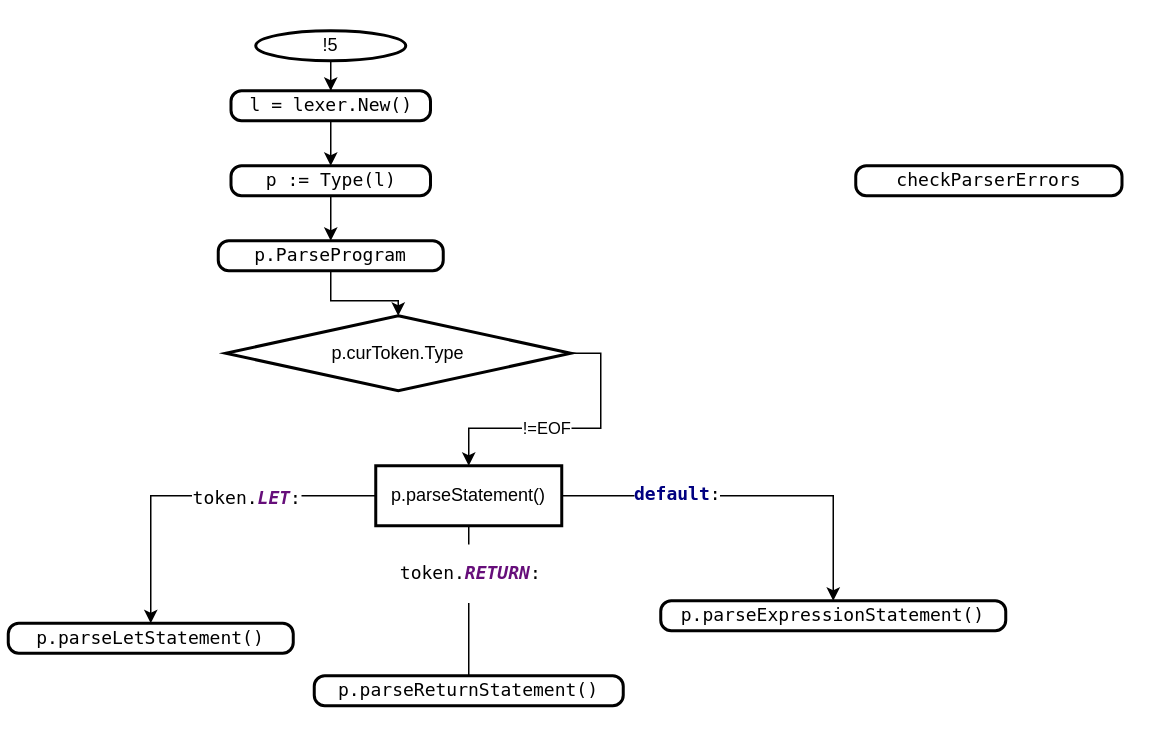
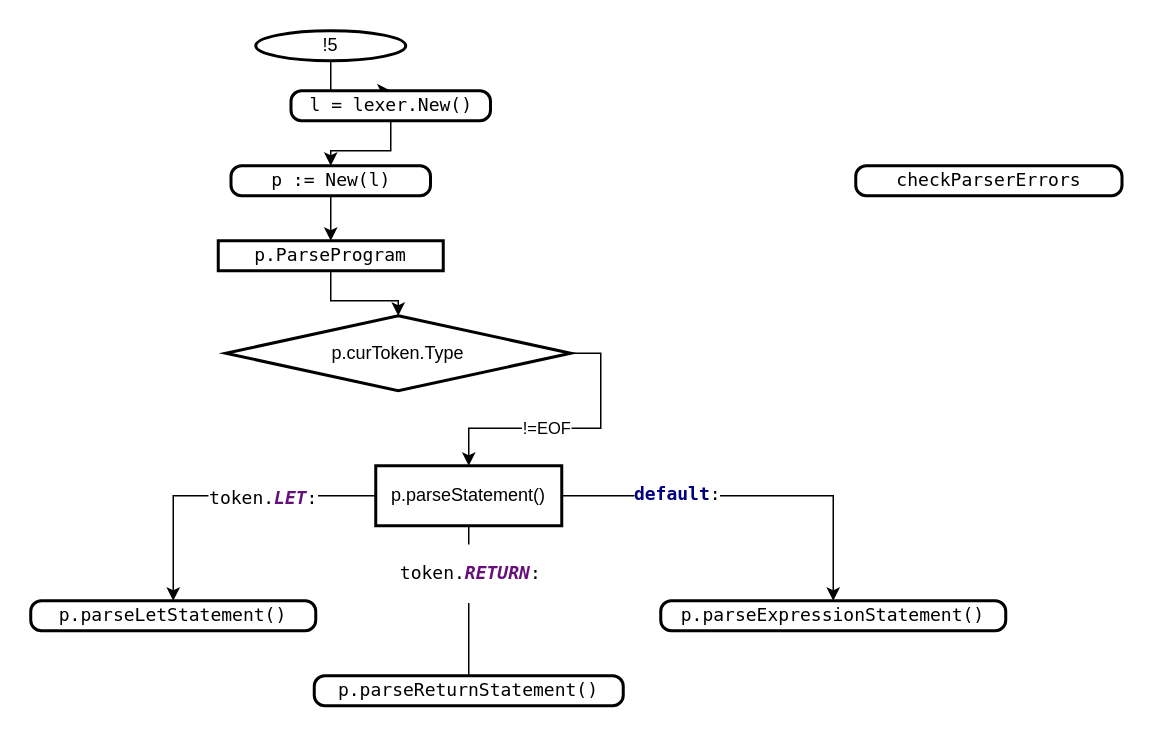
node "l = lexer.New()": moved (331, 106) -> (391, 106)
node "p := Type(l)": label "p := Type(l)" -> "p := New(l)"
node "p.ParseProgram": shape rounded rectangle -> rectangle
node "p.parseLetStatement()": moved (151, 638) -> (173, 616)
